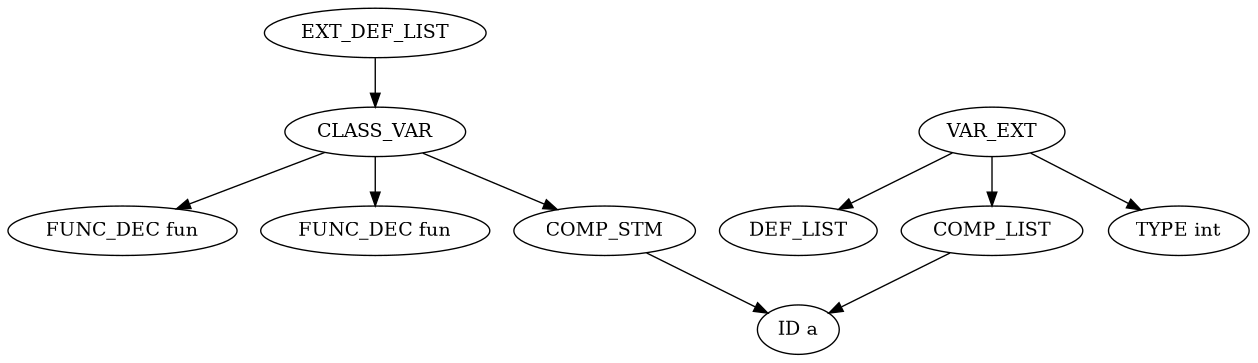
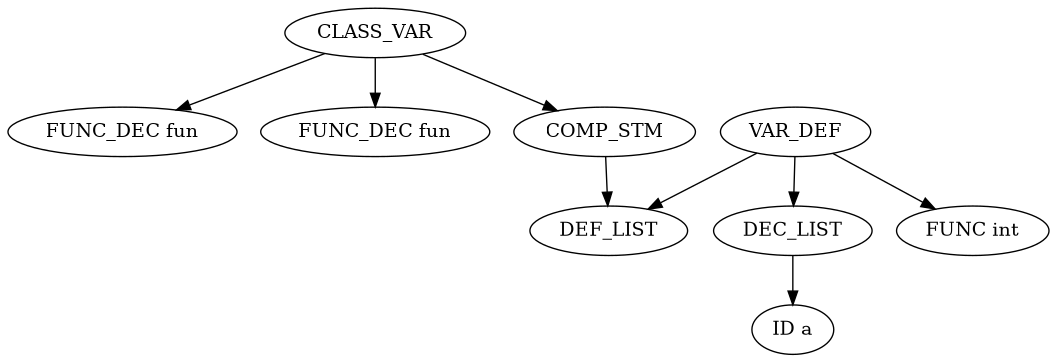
node "EXT_DEF_LIST": removed
node "VAR_EXT": label "VAR_EXT" -> "VAR_DEF"
node "COMP_LIST": label "COMP_LIST" -> "DEC_LIST"
node "TYPE int": label "TYPE int" -> "FUNC int"
edge "COMP_STM" -> "ID a": now "COMP_STM" -> "DEF_LIST"
